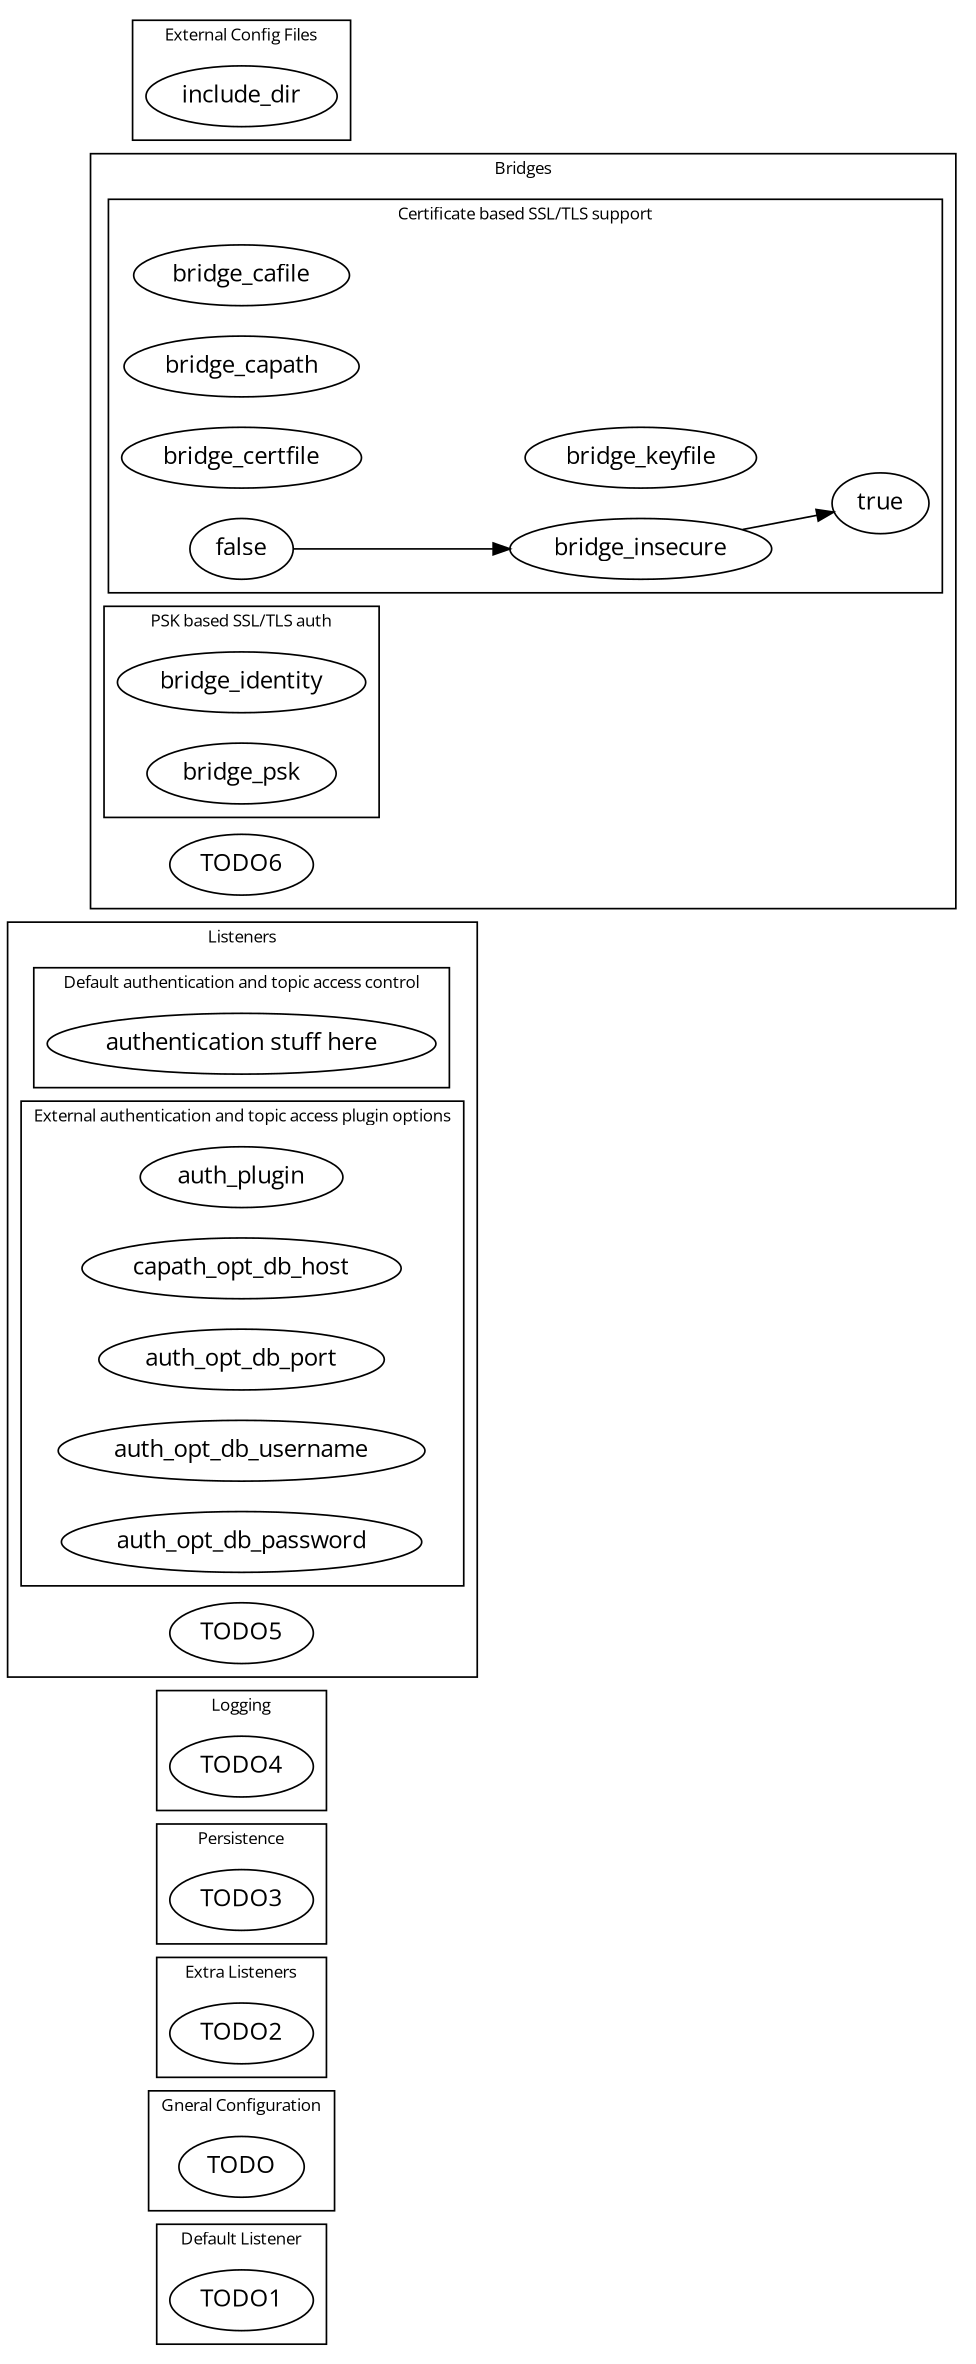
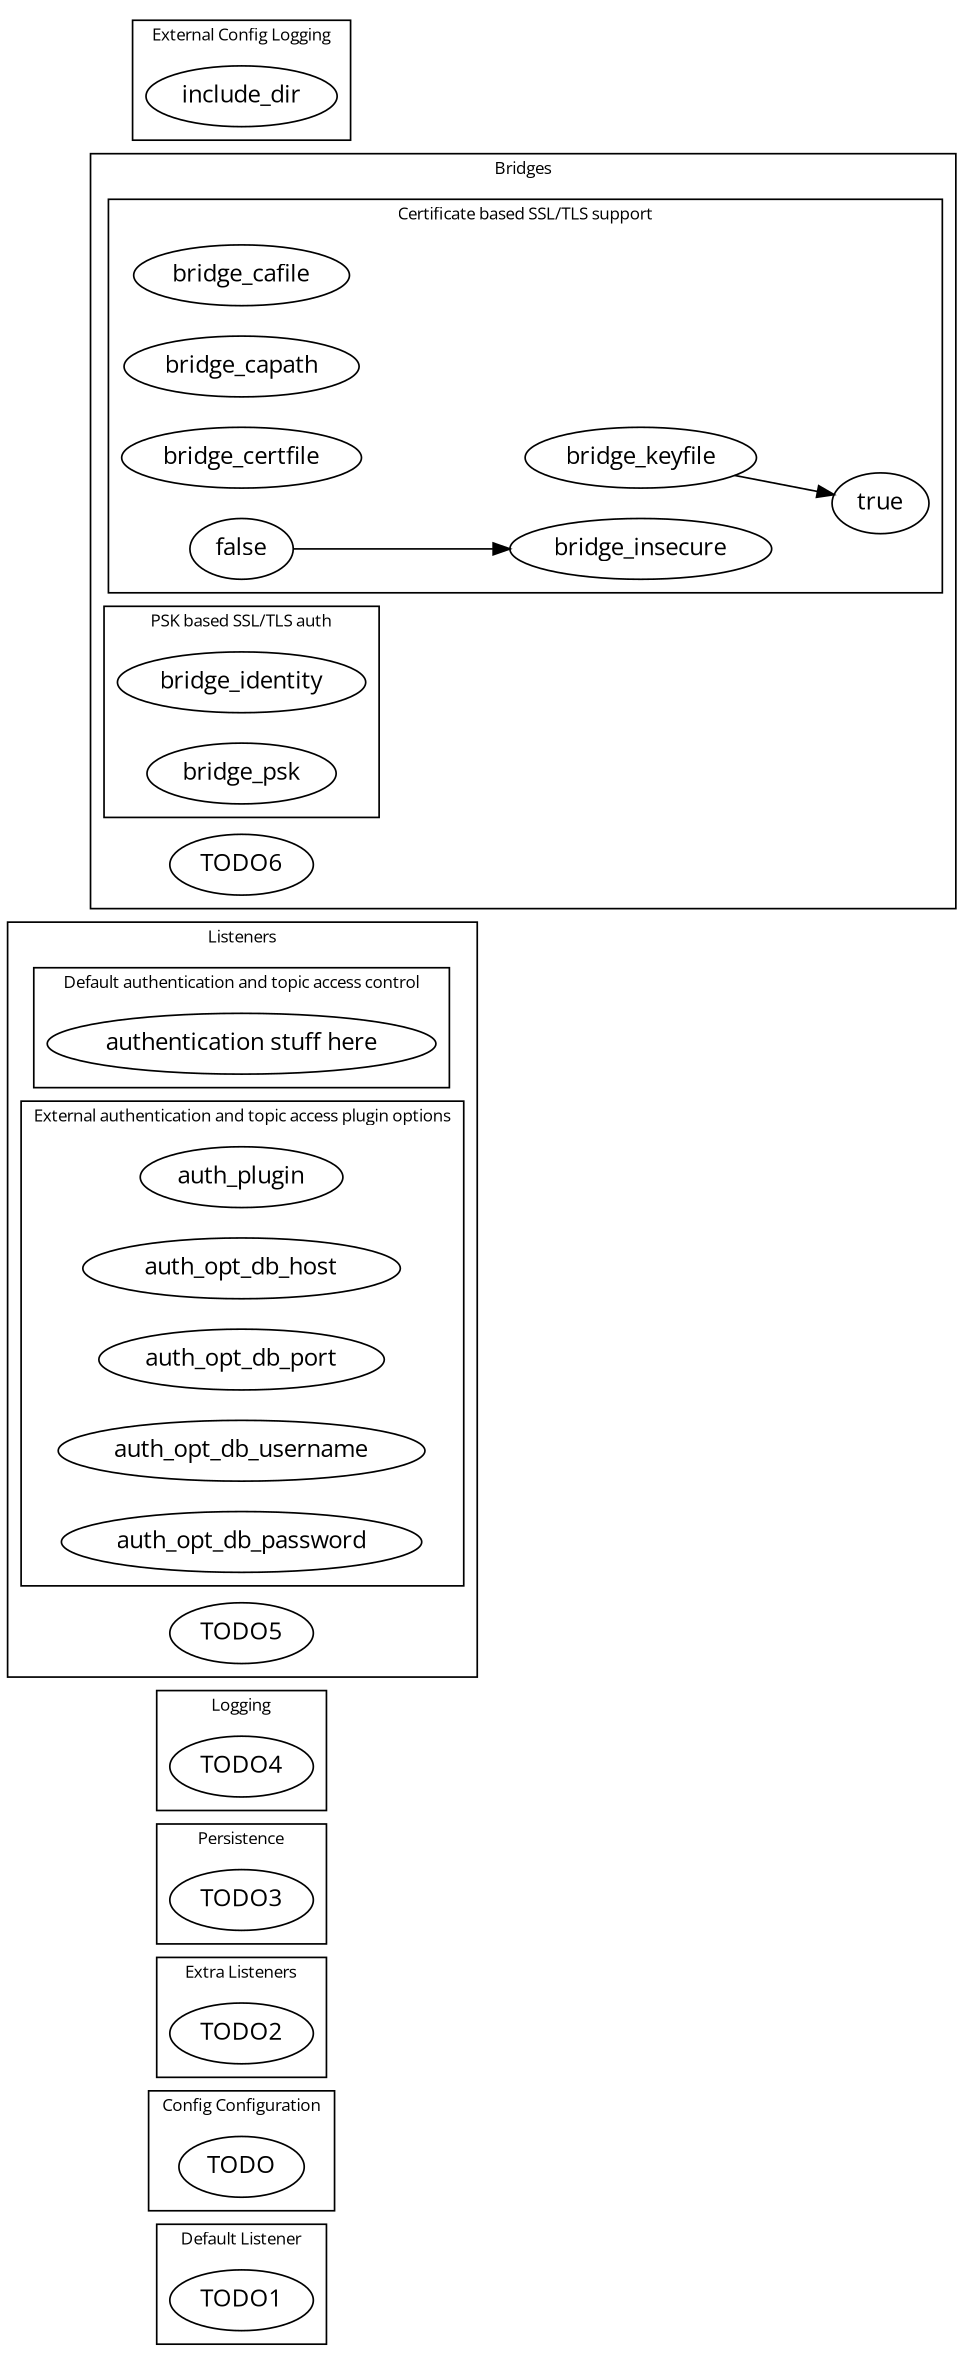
cluster "External Config Files": label "External Config Files" -> "External Config Logging"
edge "bridge_insecure" -> "true": now "bridge_keyfile" -> "true"
node "capath_opt_db_host": label "capath_opt_db_host" -> "auth_opt_db_host"
cluster "Gneral Configuration": label "Gneral Configuration" -> "Config Configuration"
